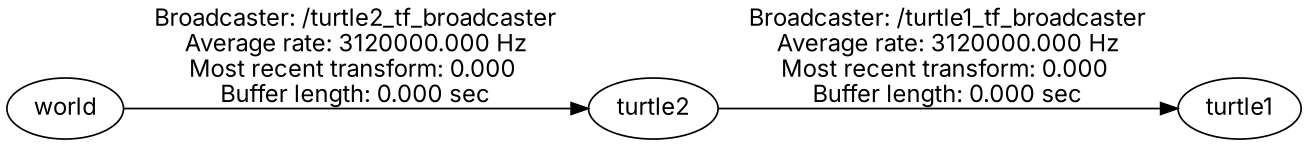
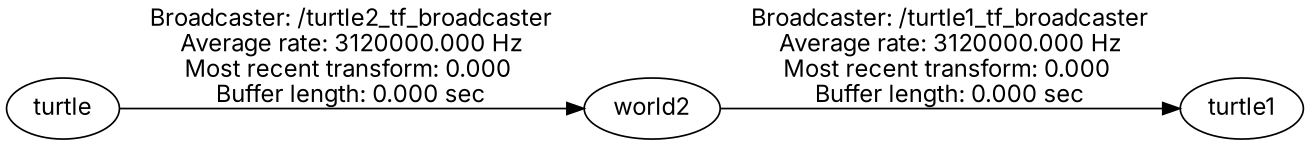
node "world": label "world" -> "turtle"
node "turtle2": label "turtle2" -> "world2"
